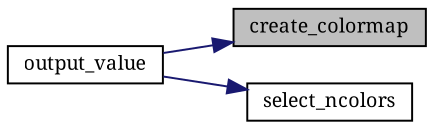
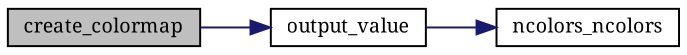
edge "output_value" -> "create_colormap": reversed
node "select_ncolors": label "select_ncolors" -> "ncolors_ncolors"
